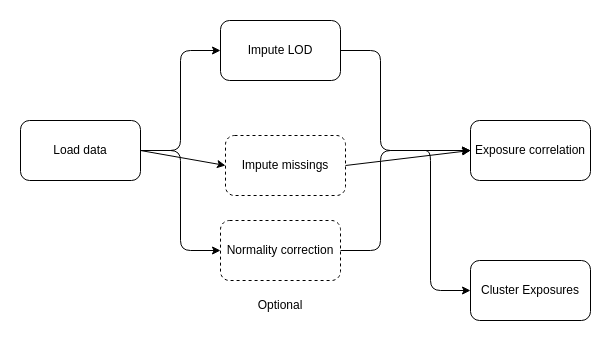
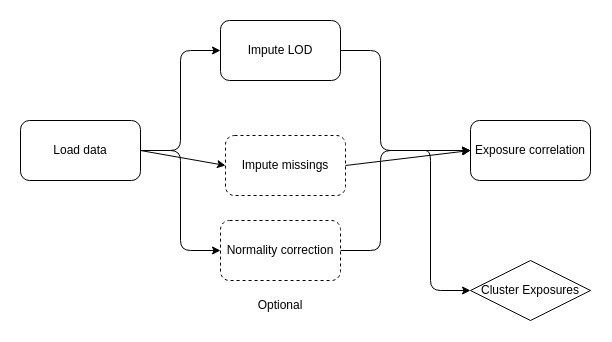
node "Cluster Exposures": shape rounded rectangle -> diamond
